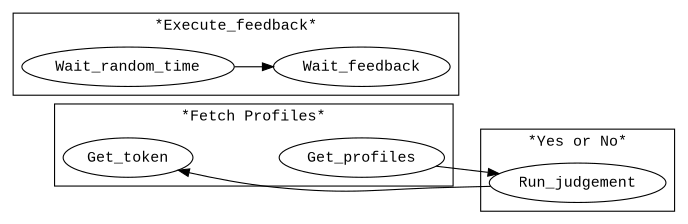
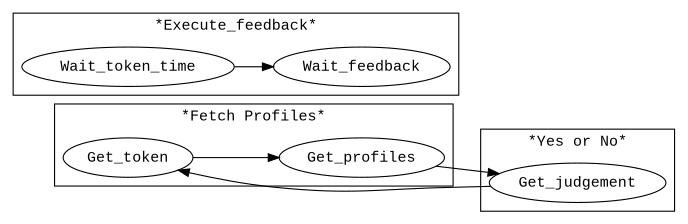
node "Wait_random_time": label "Wait_random_time" -> "Wait_token_time"
edge "Get_token" -> "Get_profiles": added
node "Run_judgement": label "Run_judgement" -> "Get_judgement"
